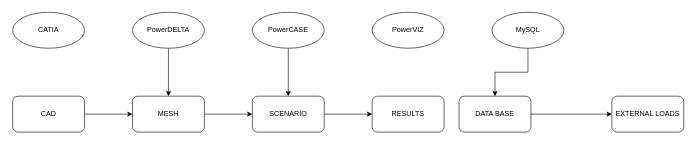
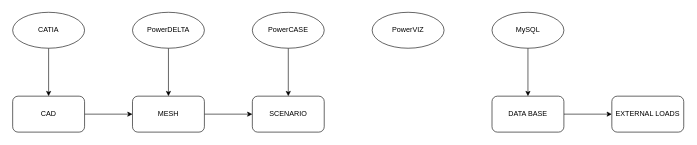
edge "CATIA" -> "CAD": added
edge "SCENARIO" -> "RESULTS": removed
node "RESULTS": removed
node "DATA BASE": moved (495, 114) -> (528, 114)
